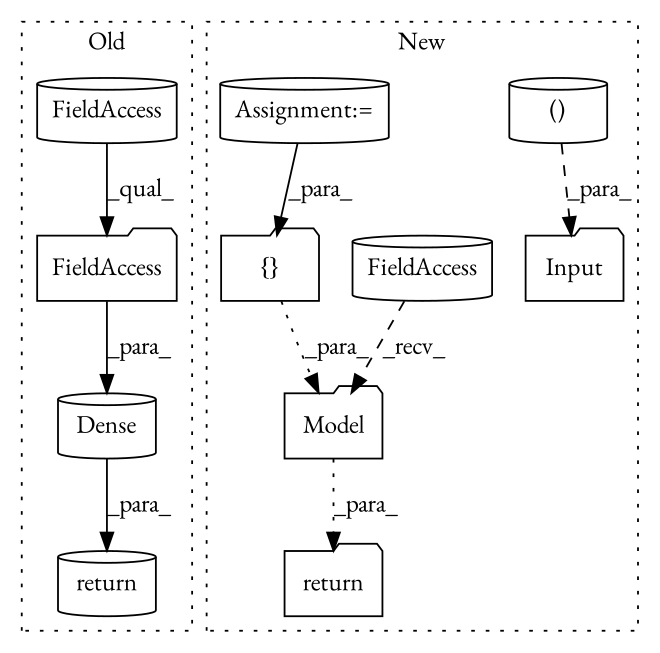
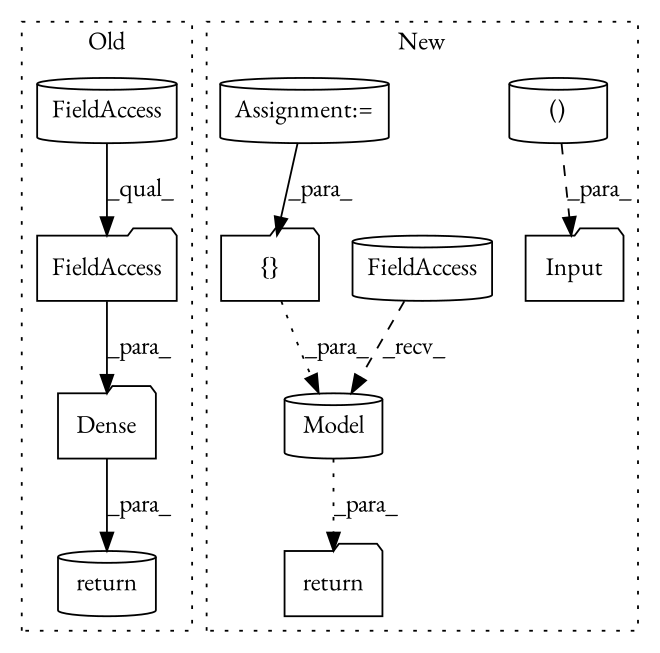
node "Dense": shape cylinder -> folder
node "Model": shape folder -> cylinder
